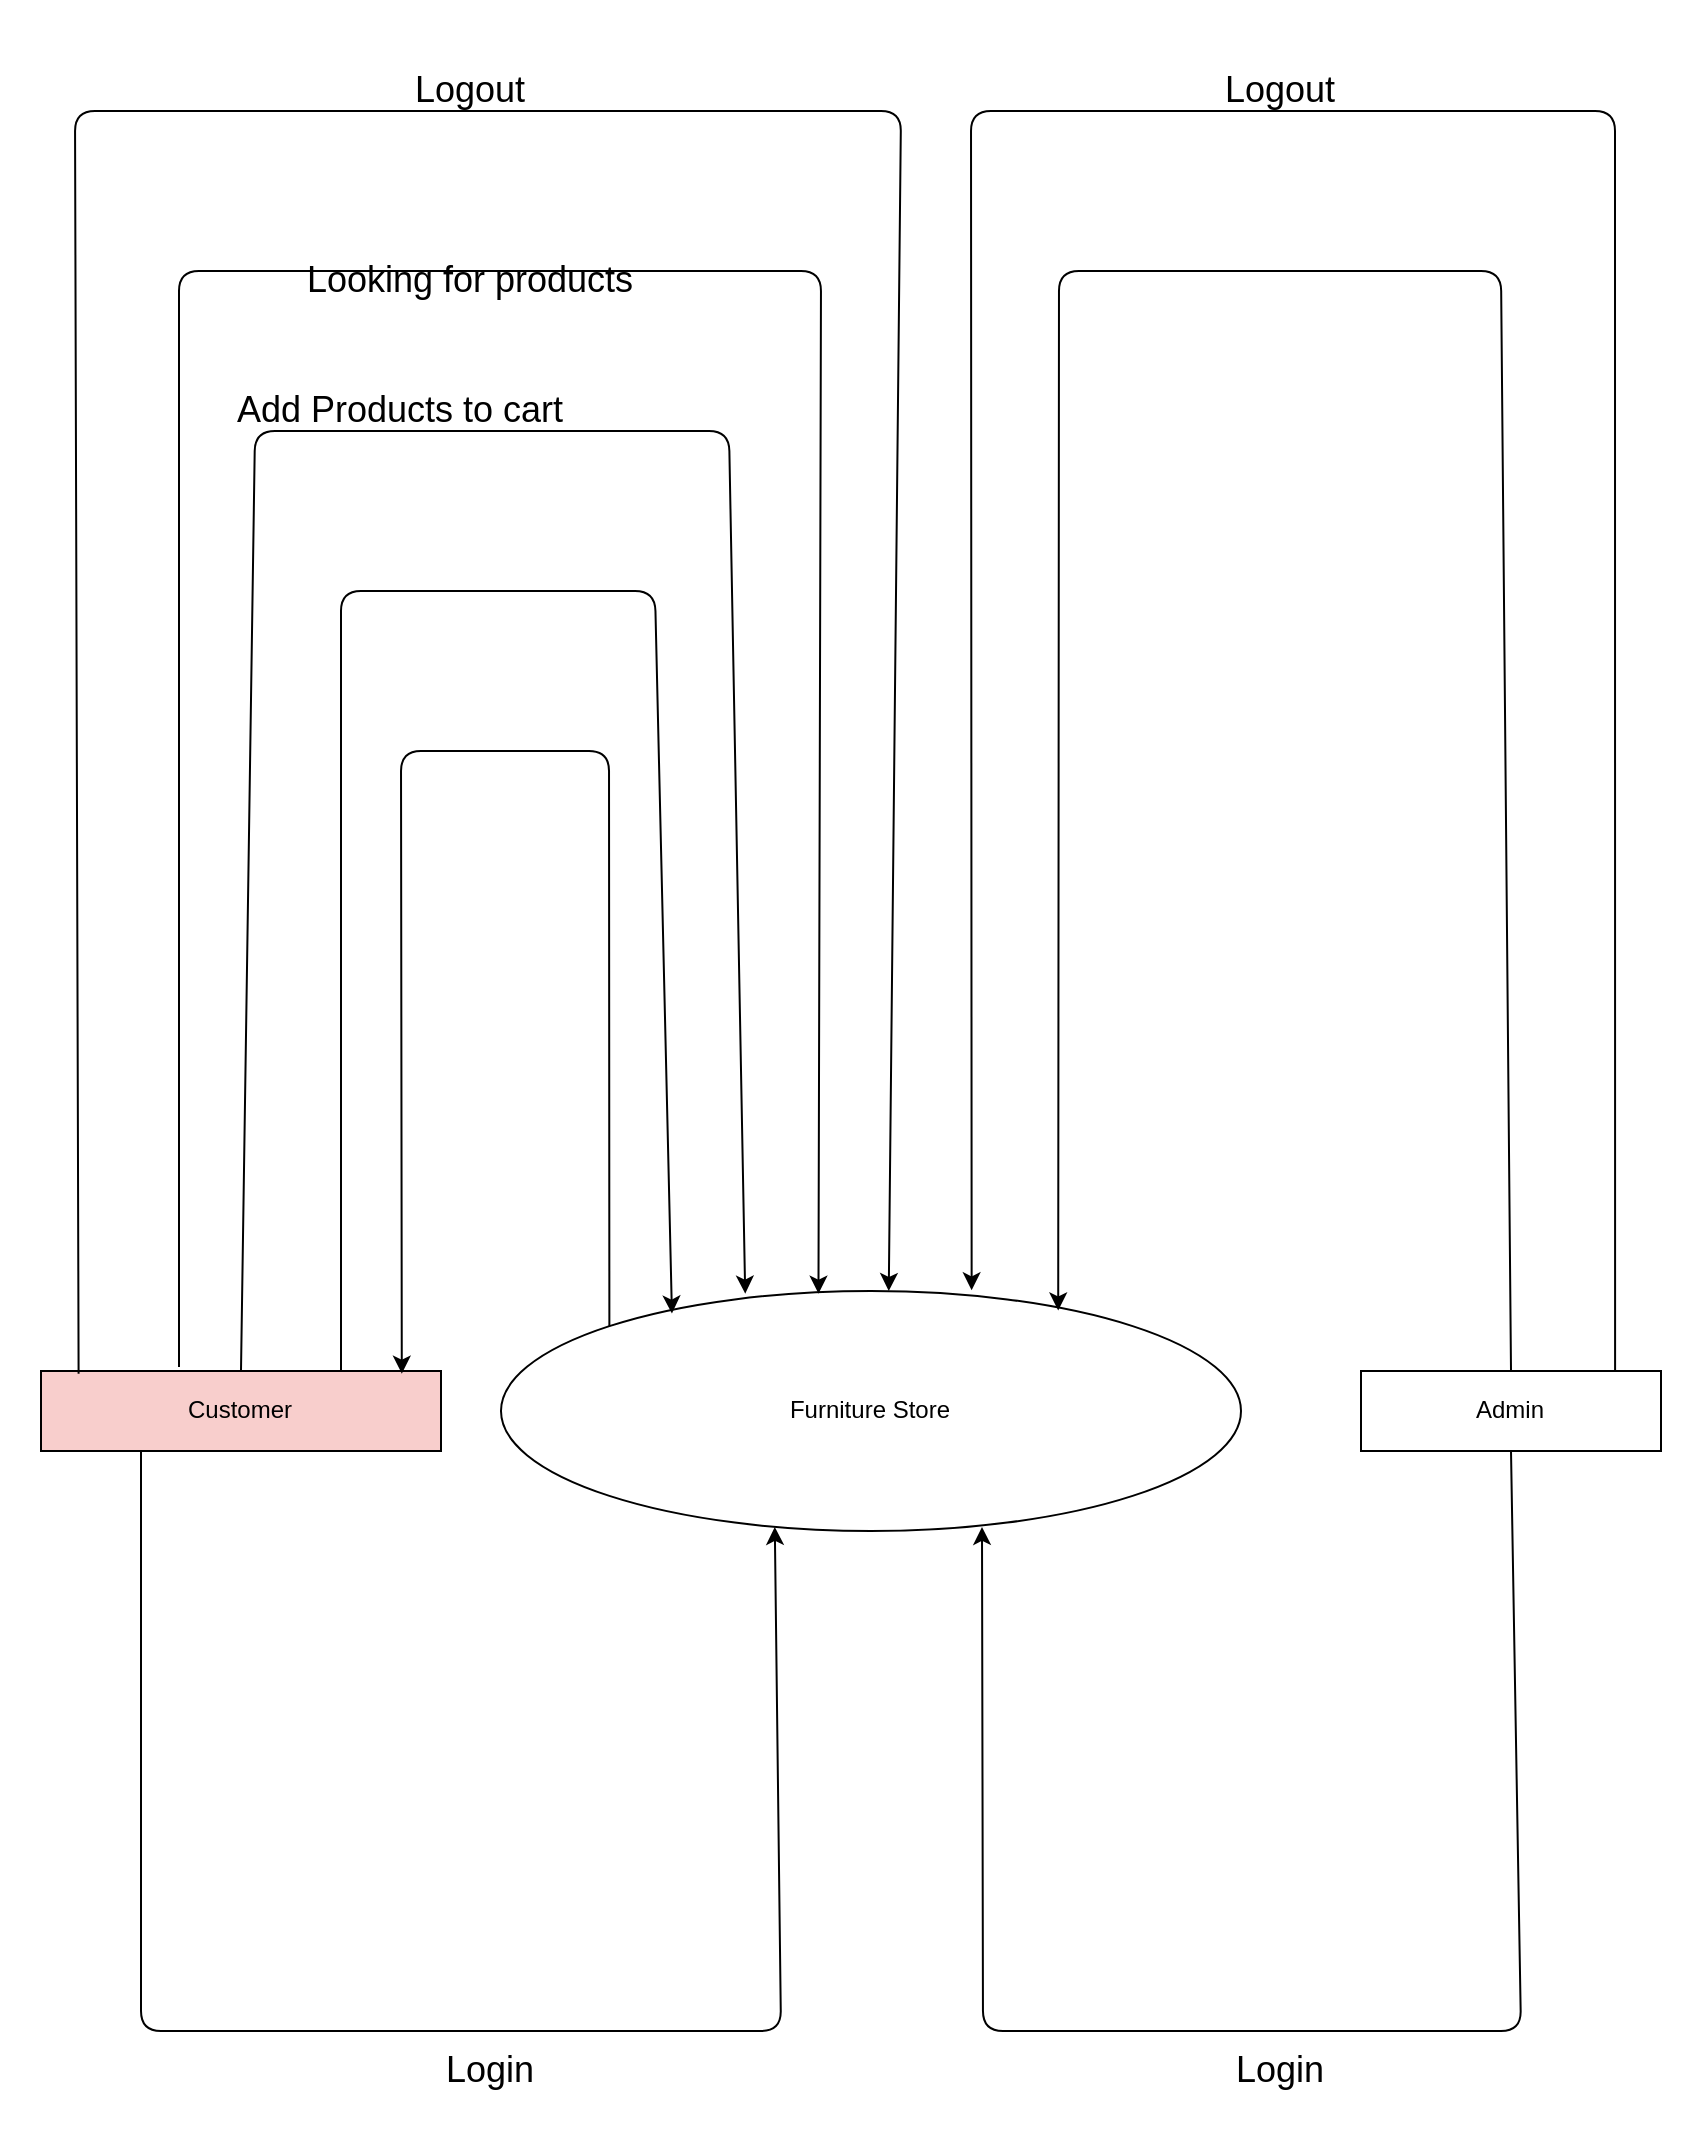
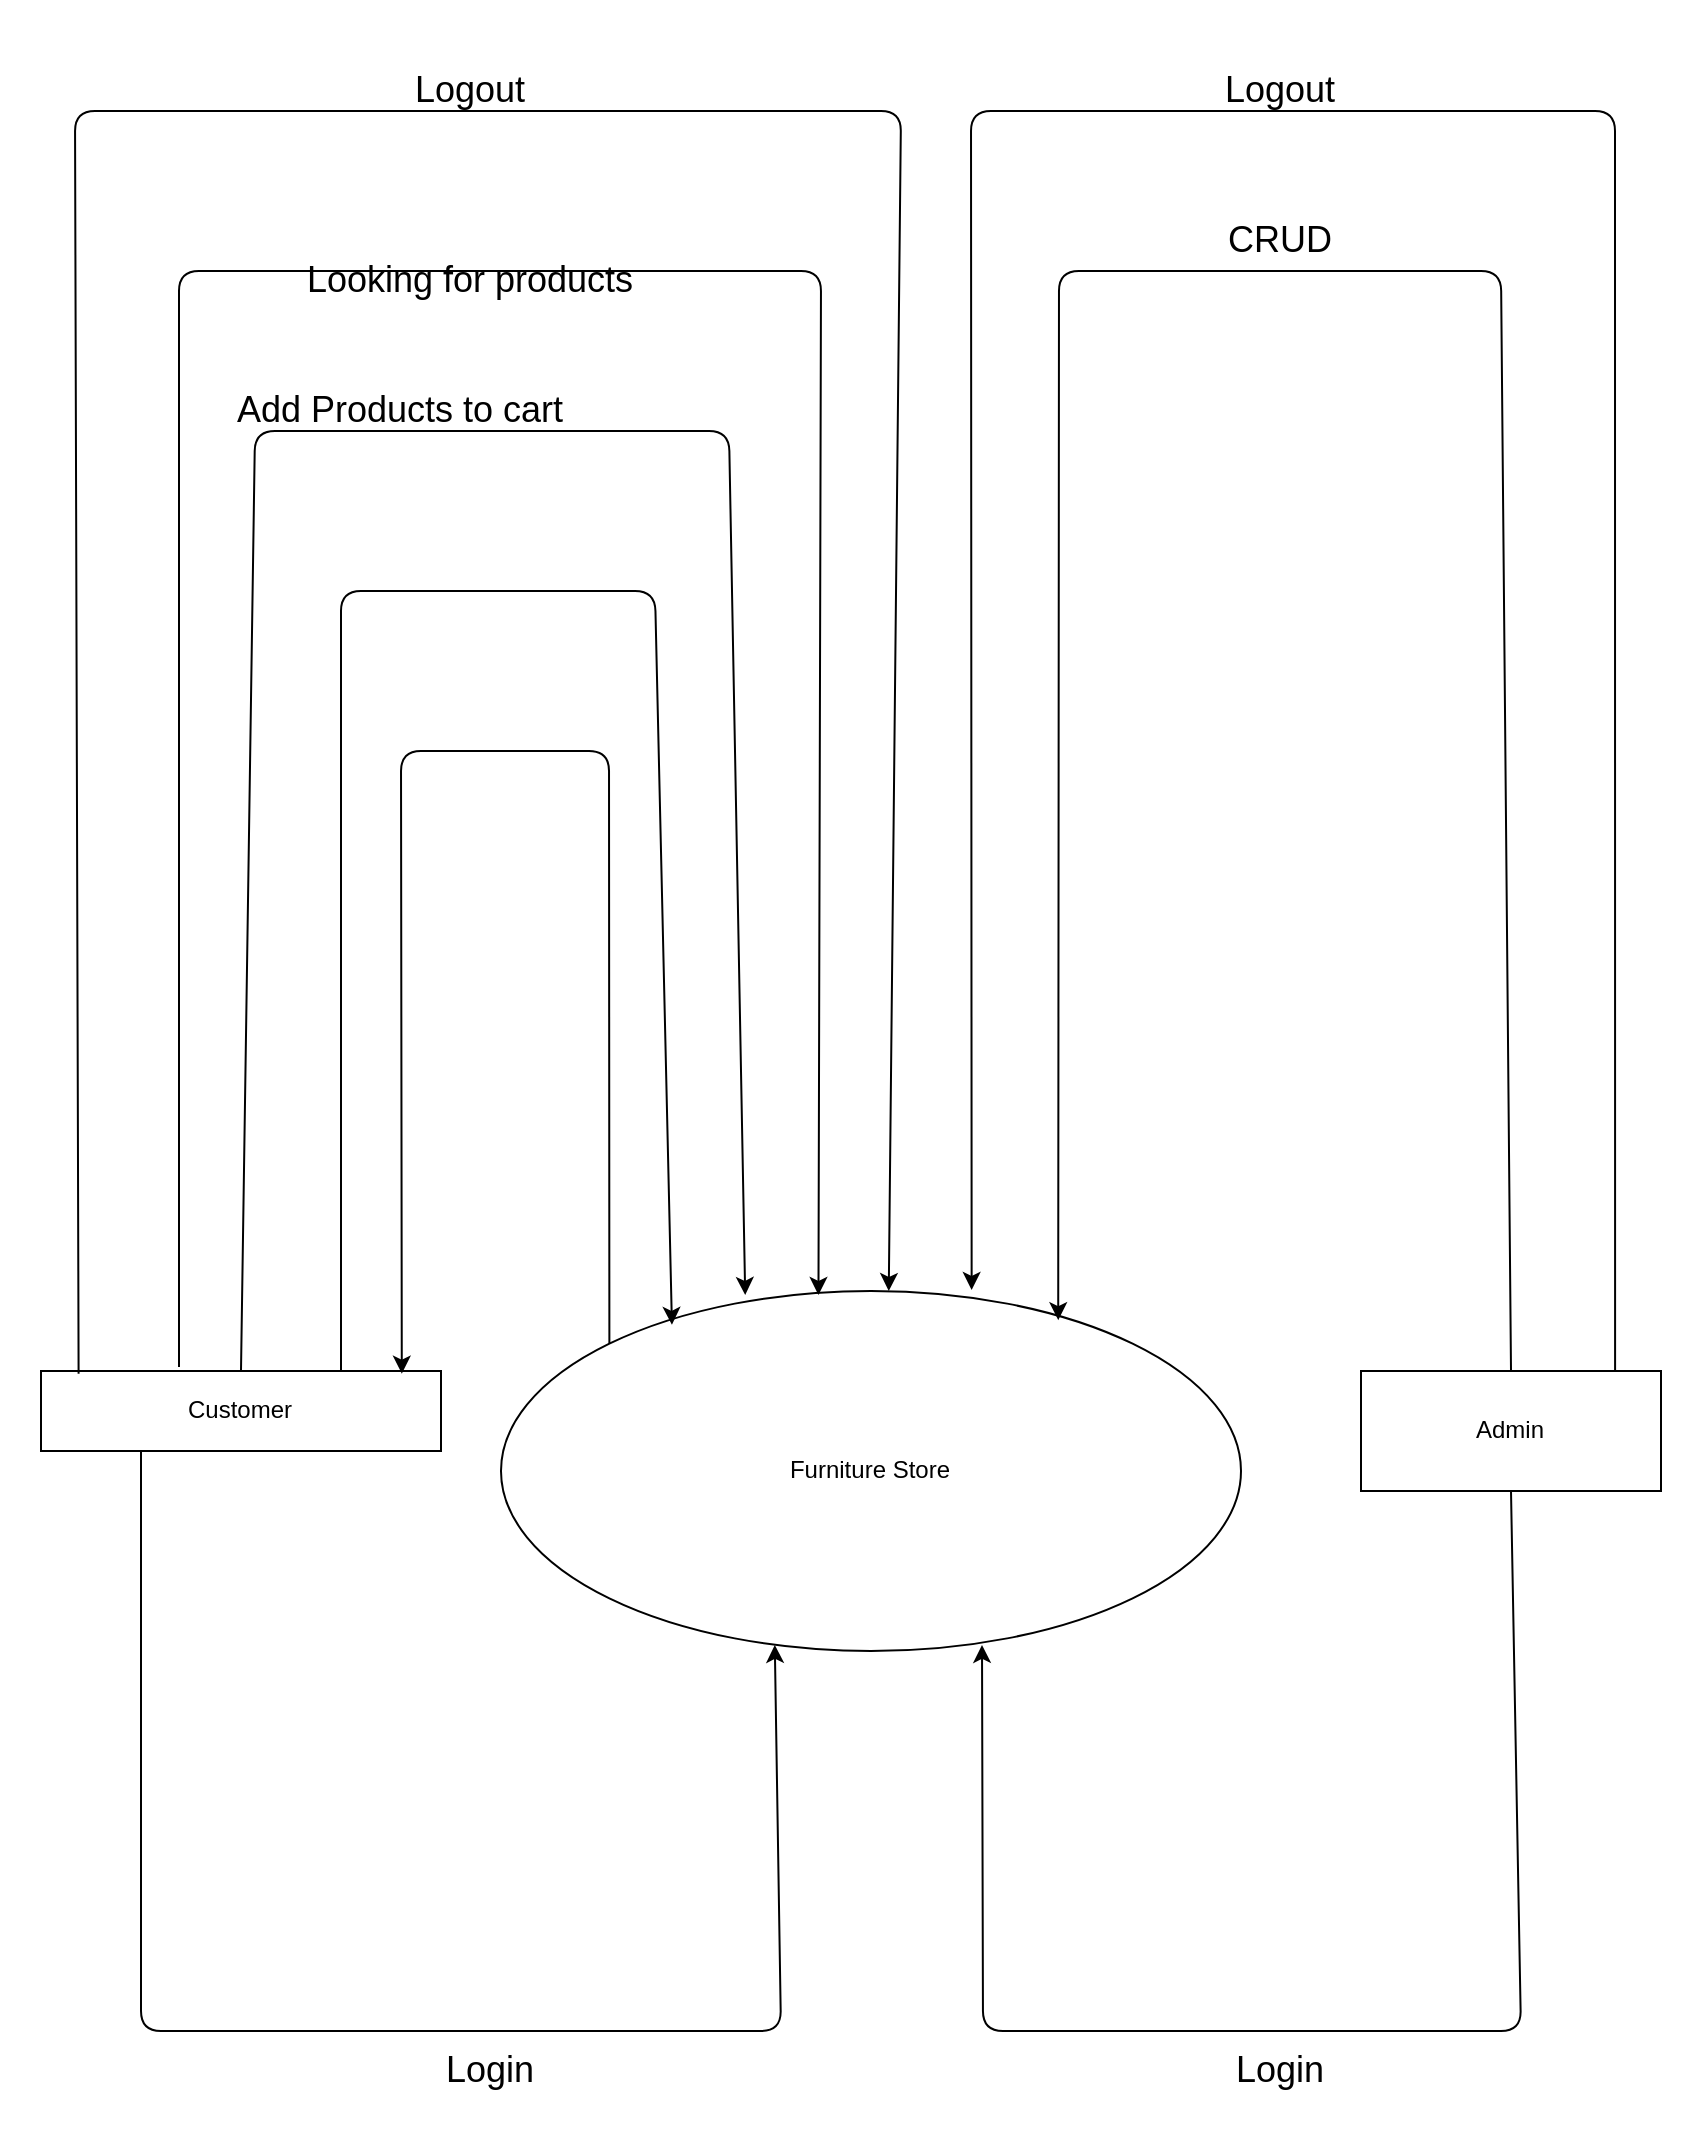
node "CRUD": added
node "Customer": fillcolor #f8cecc -> #ffffff
node "Furniture Store": size 740x240 -> 740x360
node "Admin": size 300x80 -> 300x120
